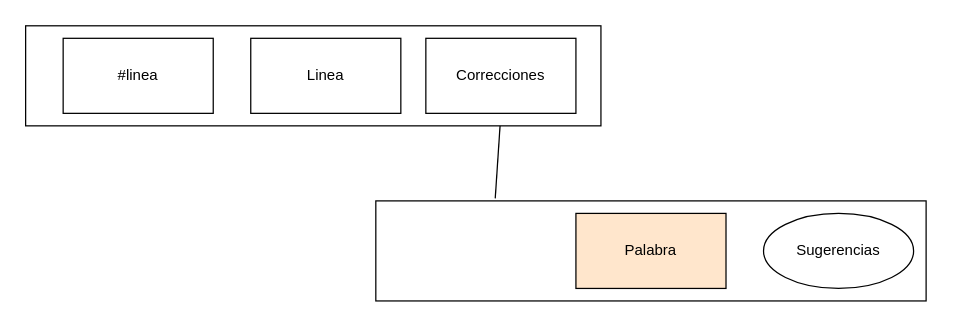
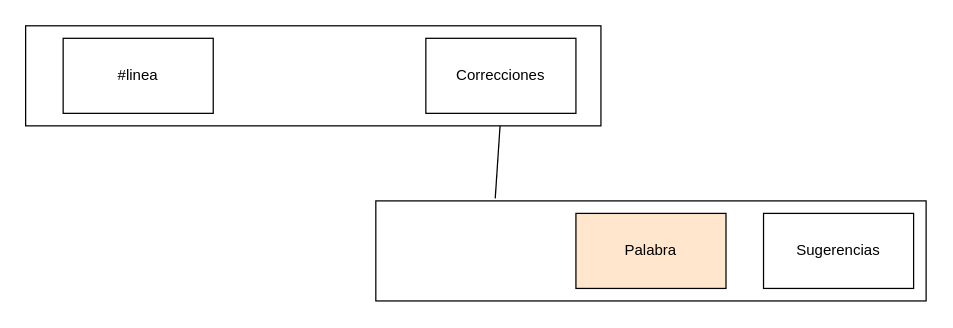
node "Linea": removed
node "Sugerencias": shape ellipse -> rectangle
